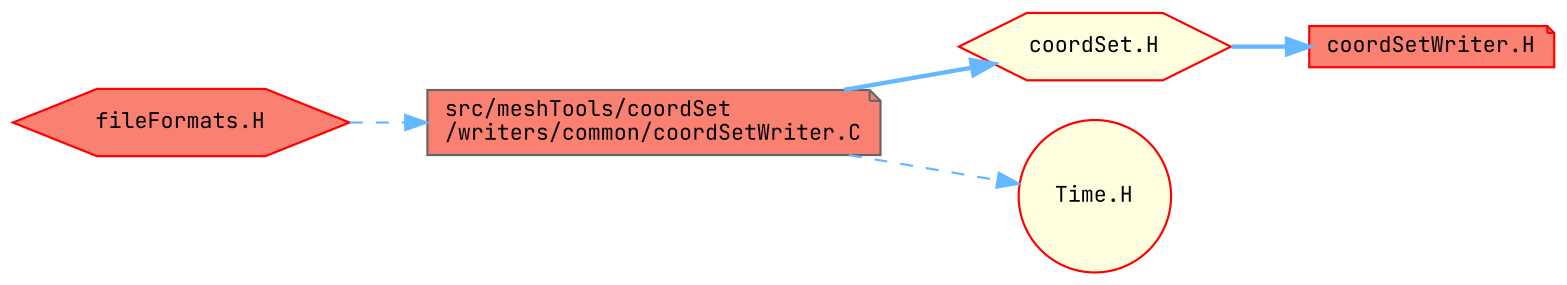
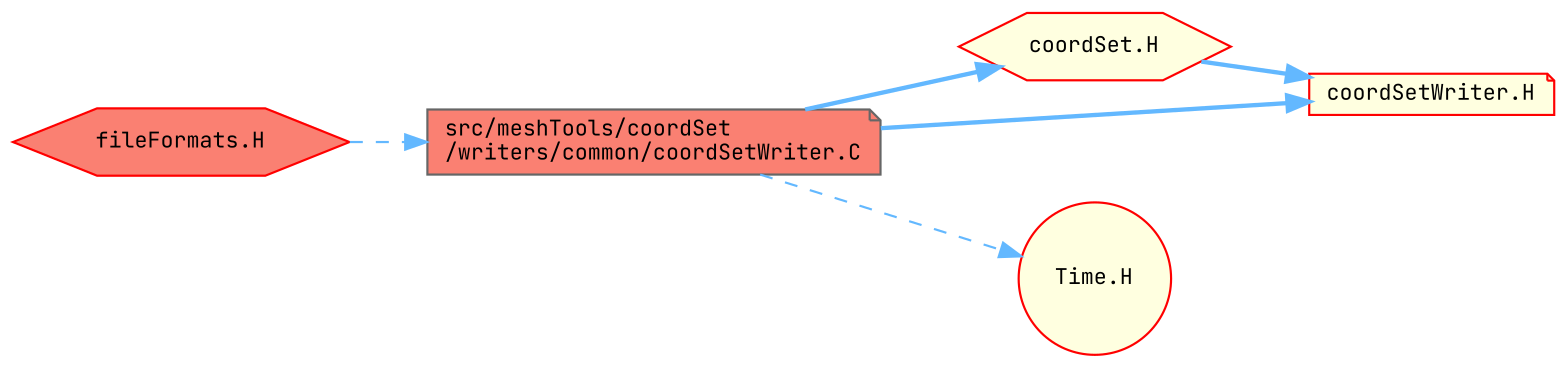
node "coordSetWriter.H": fillcolor salmon -> lightyellow
edge "src/meshTools/coordSet /writers/common/coordSetWriter.C" -> "coordSetWriter.H": added
